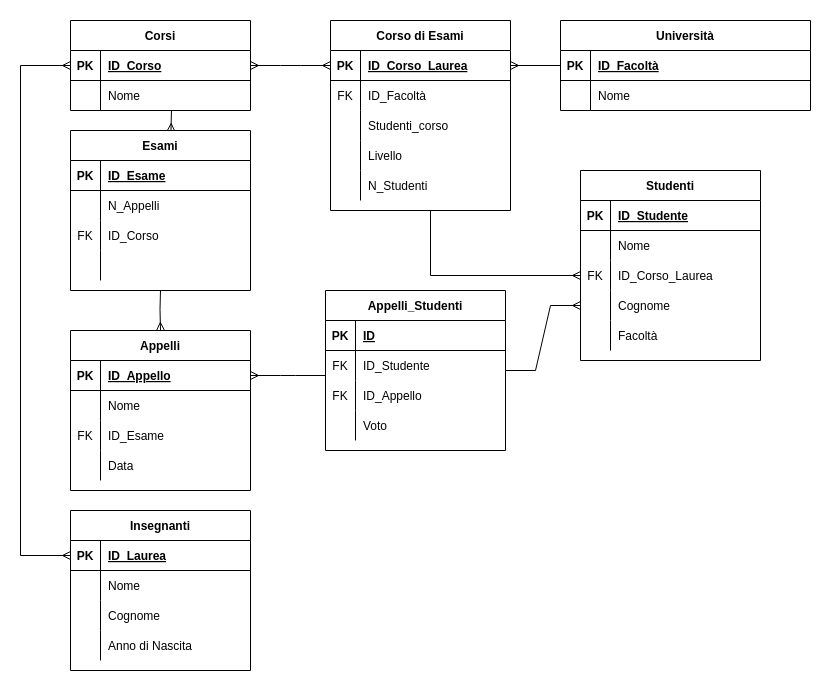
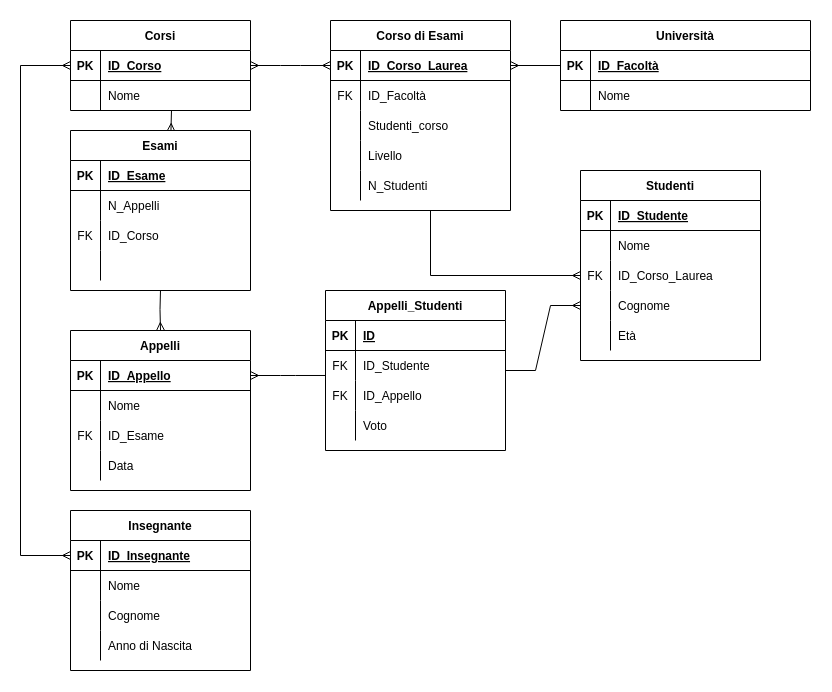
node "Facoltà": label "Facoltà" -> "Età"
node "Insegnanti": label "Insegnanti" -> "Insegnante"
node "ID_Laurea": label "ID_Laurea" -> "ID_Insegnante"
